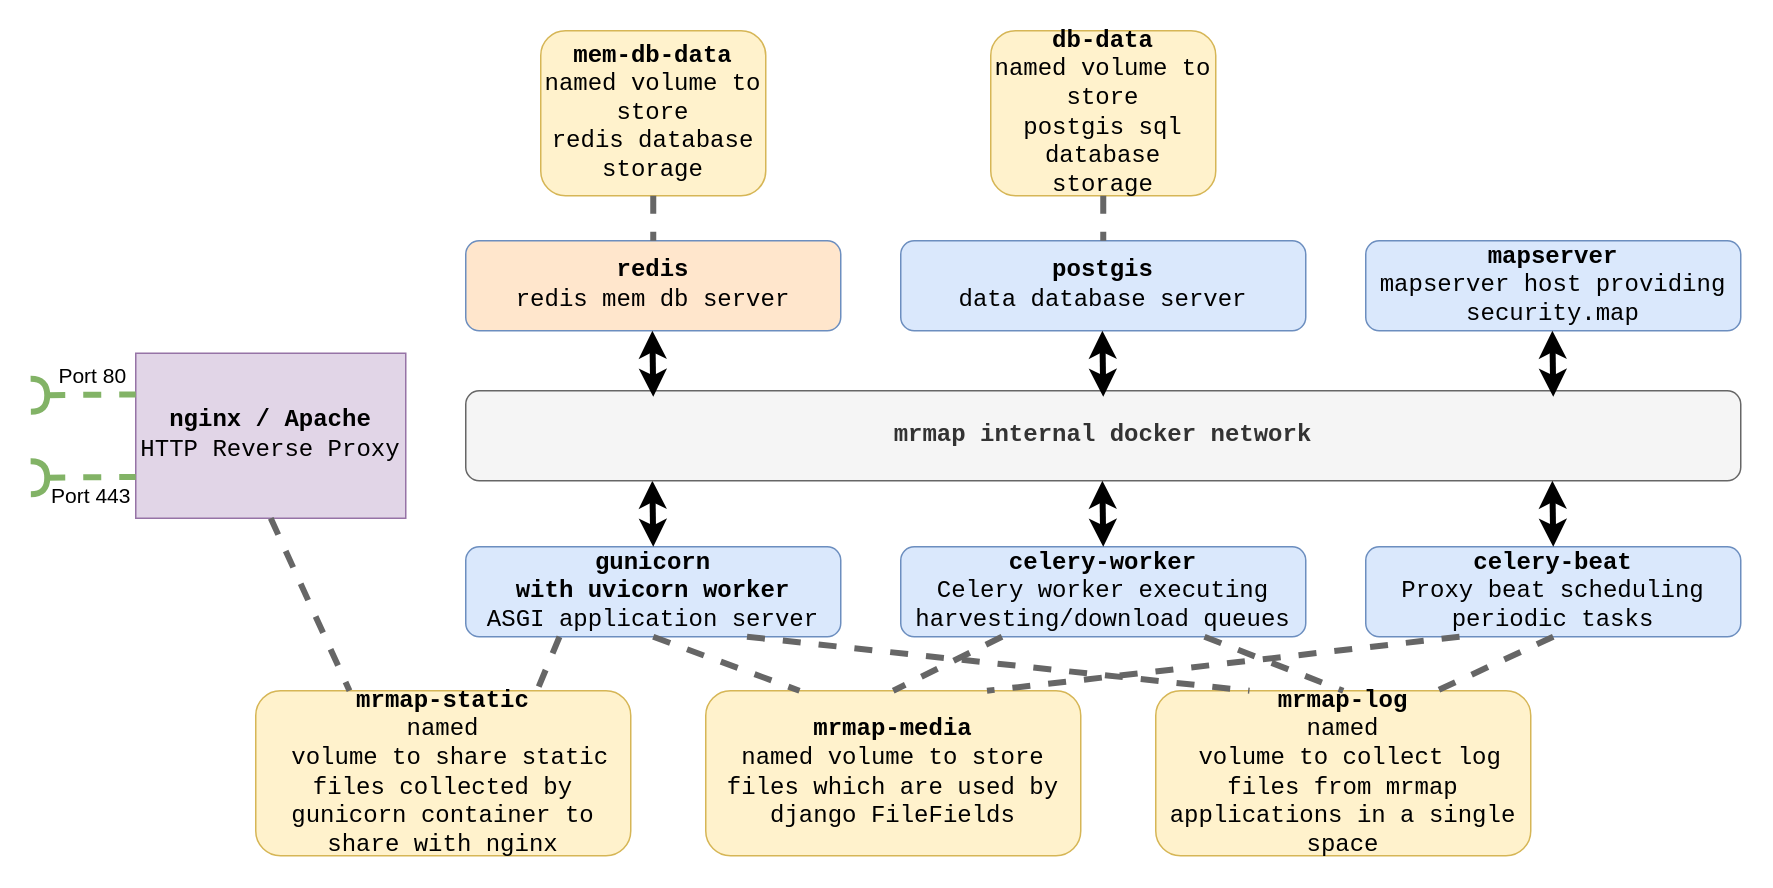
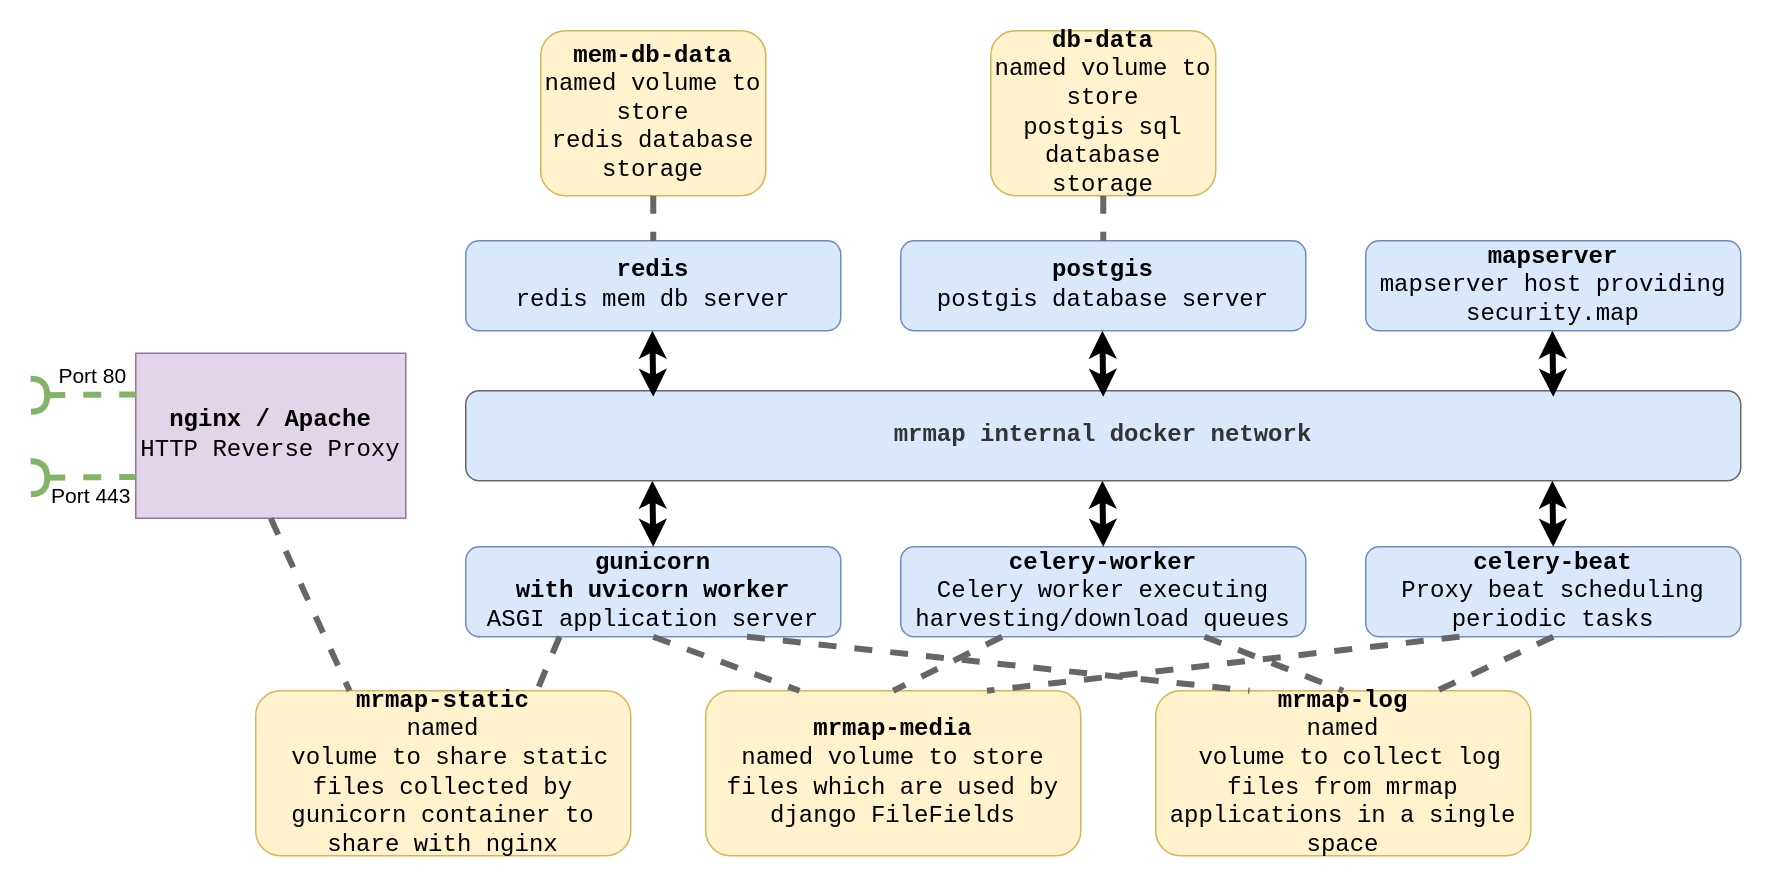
node "redis redis mem db server": fillcolor #ffe6cc -> #dae8fc
node "postgis data database server": label "postgis data database server" -> "postgis postgis database server"
node "mrmap internal docker network": fillcolor #f5f5f5 -> #dae8fc
